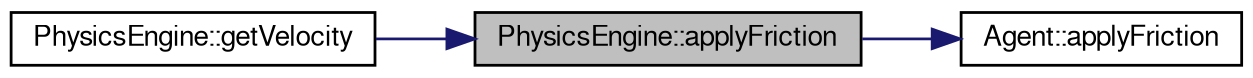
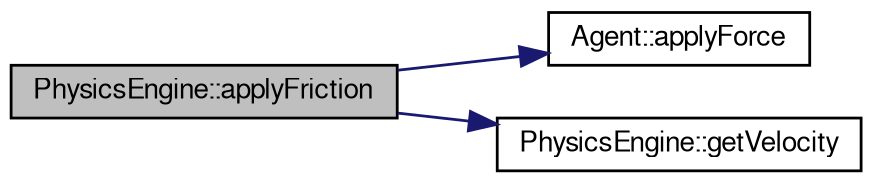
edge "PhysicsEngine::getVelocity" -> "PhysicsEngine::applyFriction": reversed
node "Agent::applyFriction": label "Agent::applyFriction" -> "Agent::applyForce"
